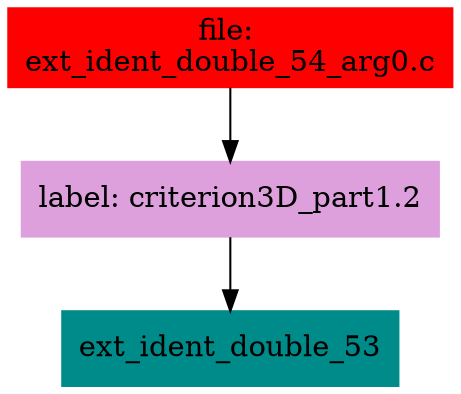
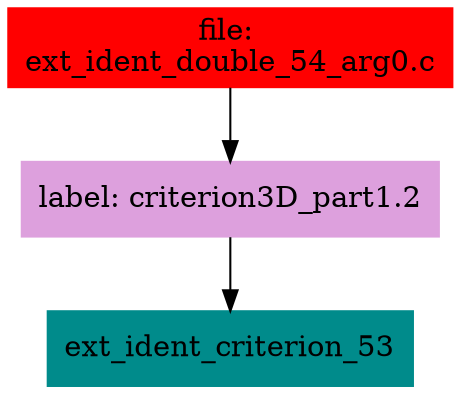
node "ext_ident_double_53": label "ext_ident_double_53" -> "ext_ident_criterion_53"
